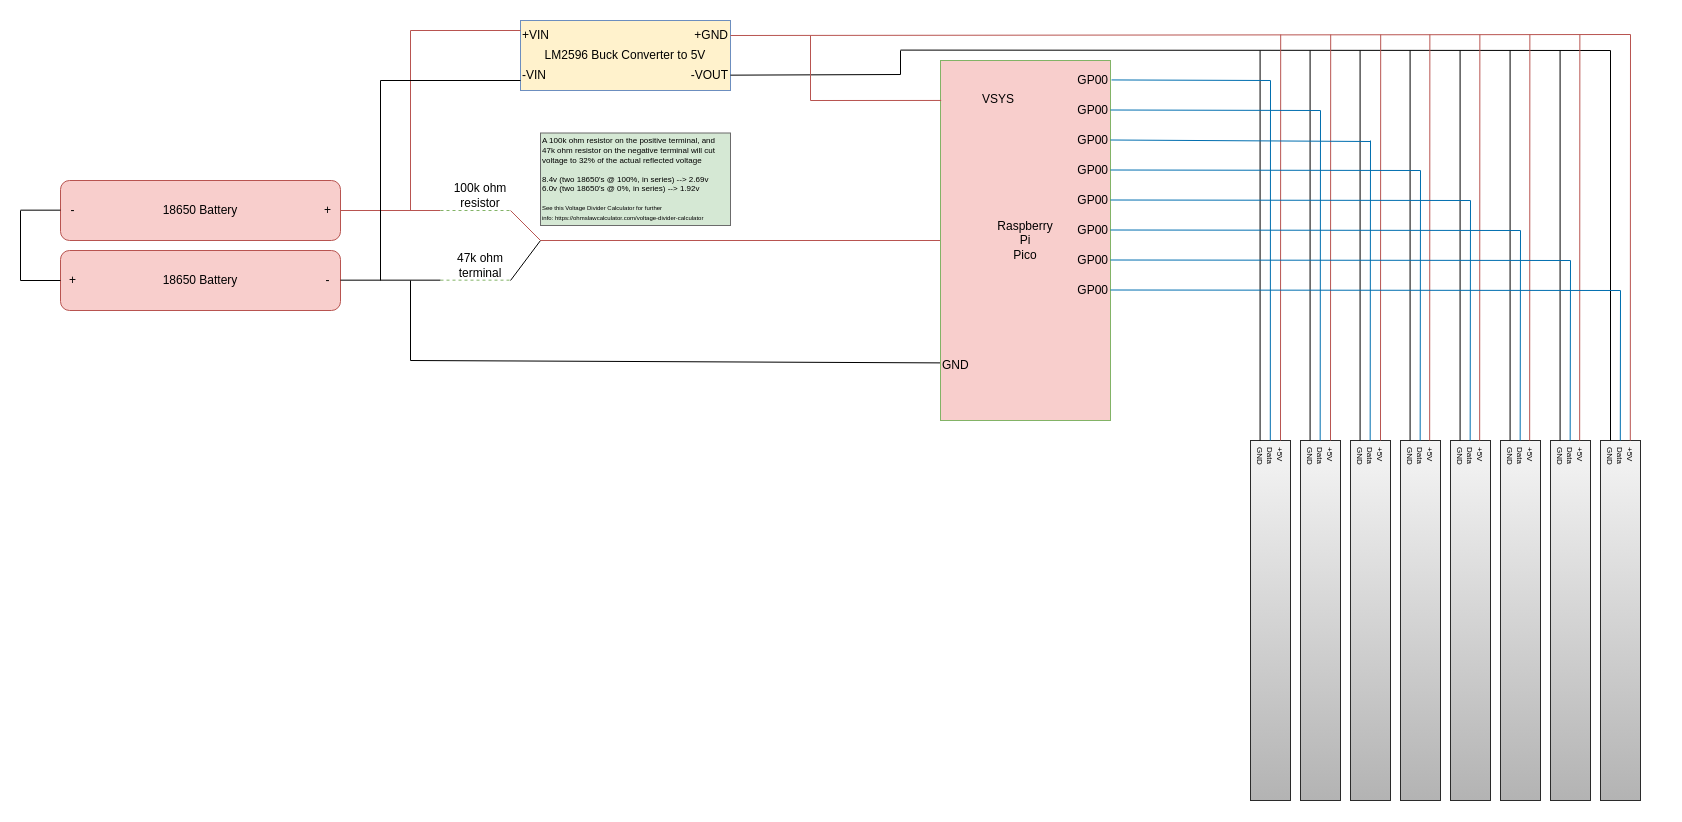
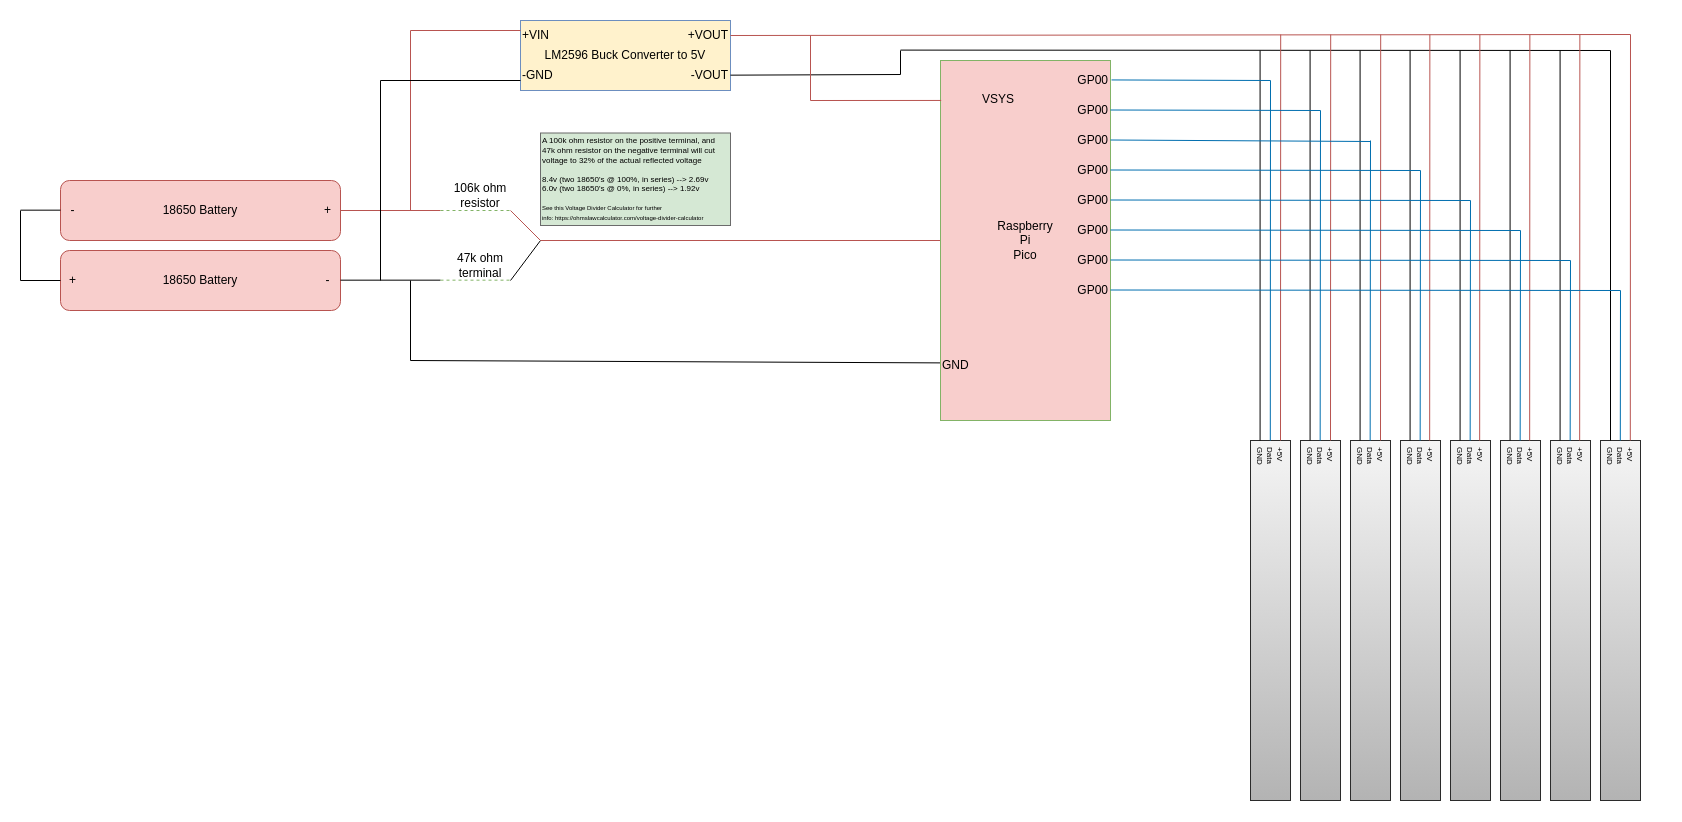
node "+GND": label "+GND" -> "+VOUT"
node "-VIN": label "-VIN" -> "-GND"
node "100k ohm resistor": label "100k ohm resistor" -> "106k ohm resistor"
